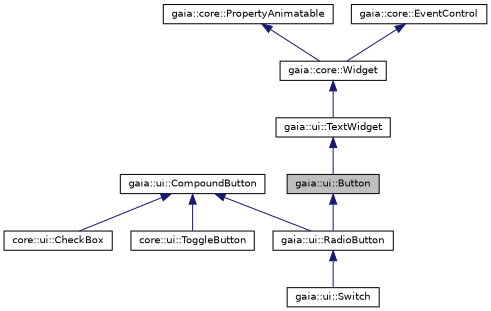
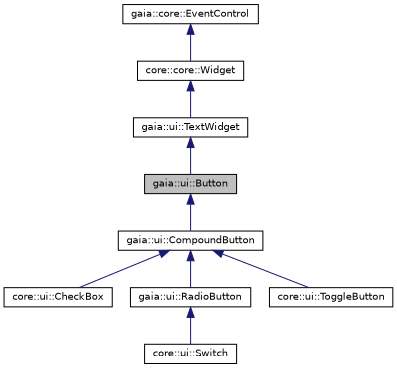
node "gaia::core::PropertyAnimatable": removed
node "gaia::core::Widget": label "gaia::core::Widget" -> "core::core::Widget"
edge "gaia::ui::RadioButton" -> "gaia::ui::Button": now "gaia::ui::CompoundButton" -> "gaia::ui::Button"
node "gaia::ui::Switch": label "gaia::ui::Switch" -> "core::ui::Switch"
